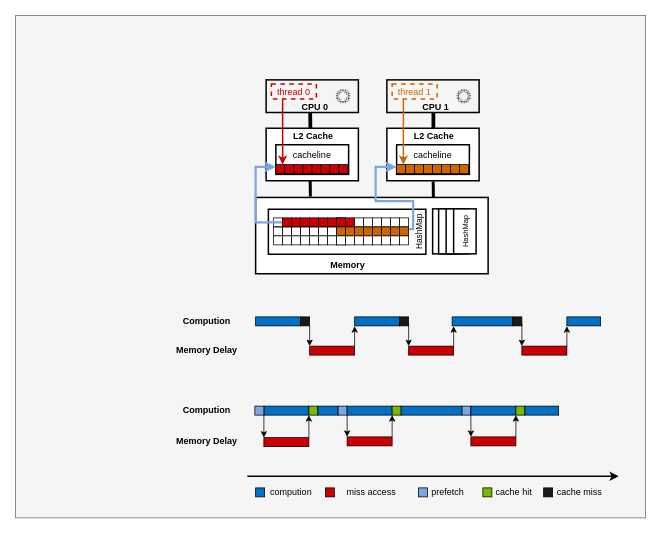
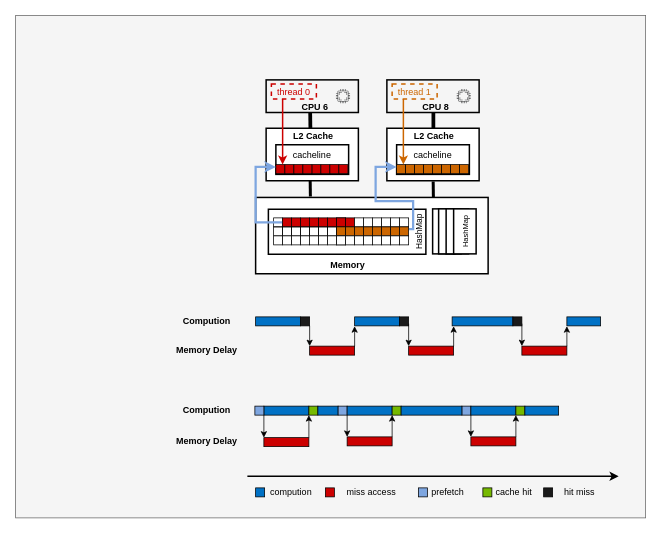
node "CPU 0": label "CPU 0" -> "CPU 6"
node "CPU 1": label "CPU 1" -> "CPU 8"
node "cache miss": label "cache miss" -> "hit miss"
